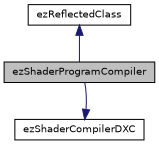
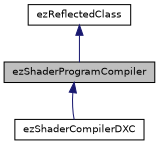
edge "ezShaderProgramCompiler" -> "ezShaderCompilerDXC": reversed
